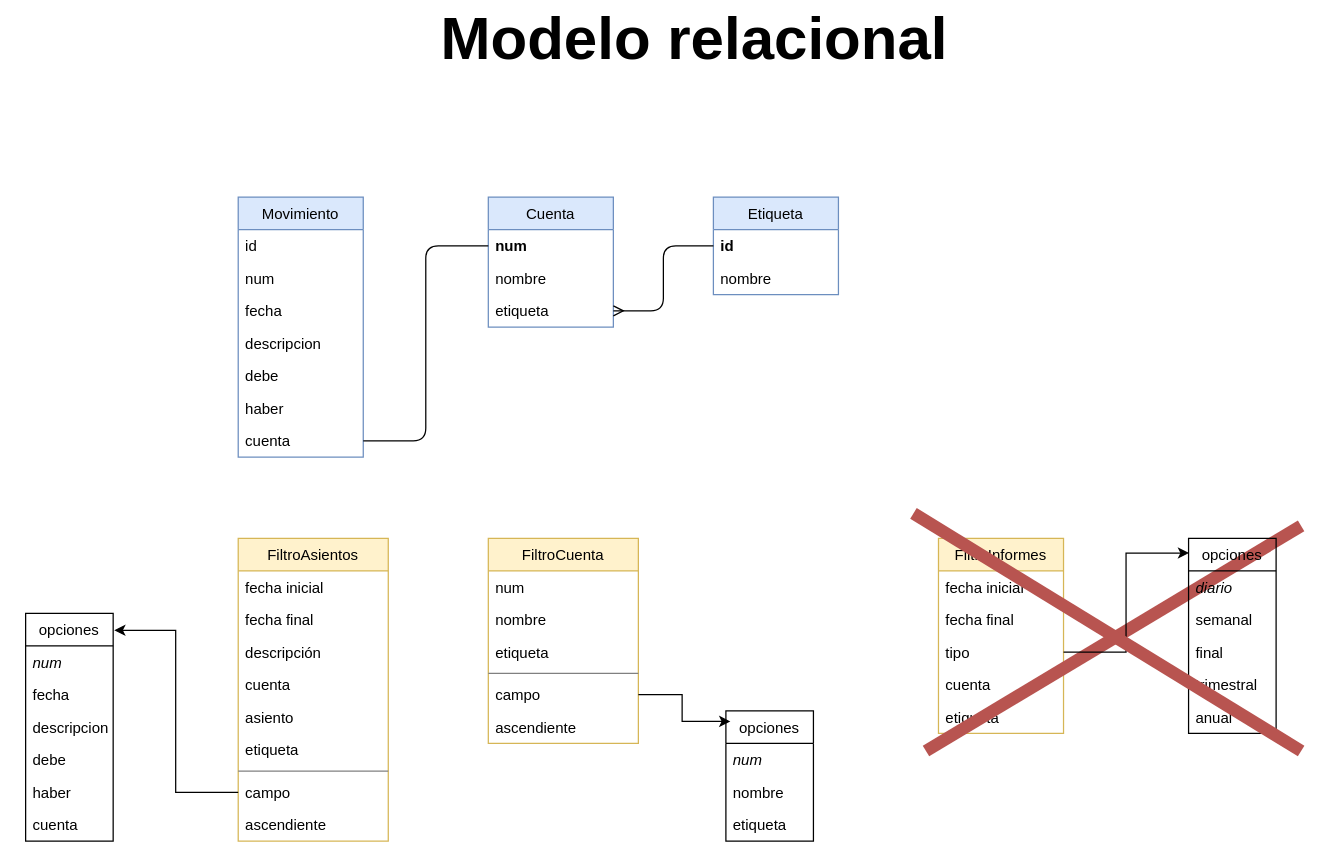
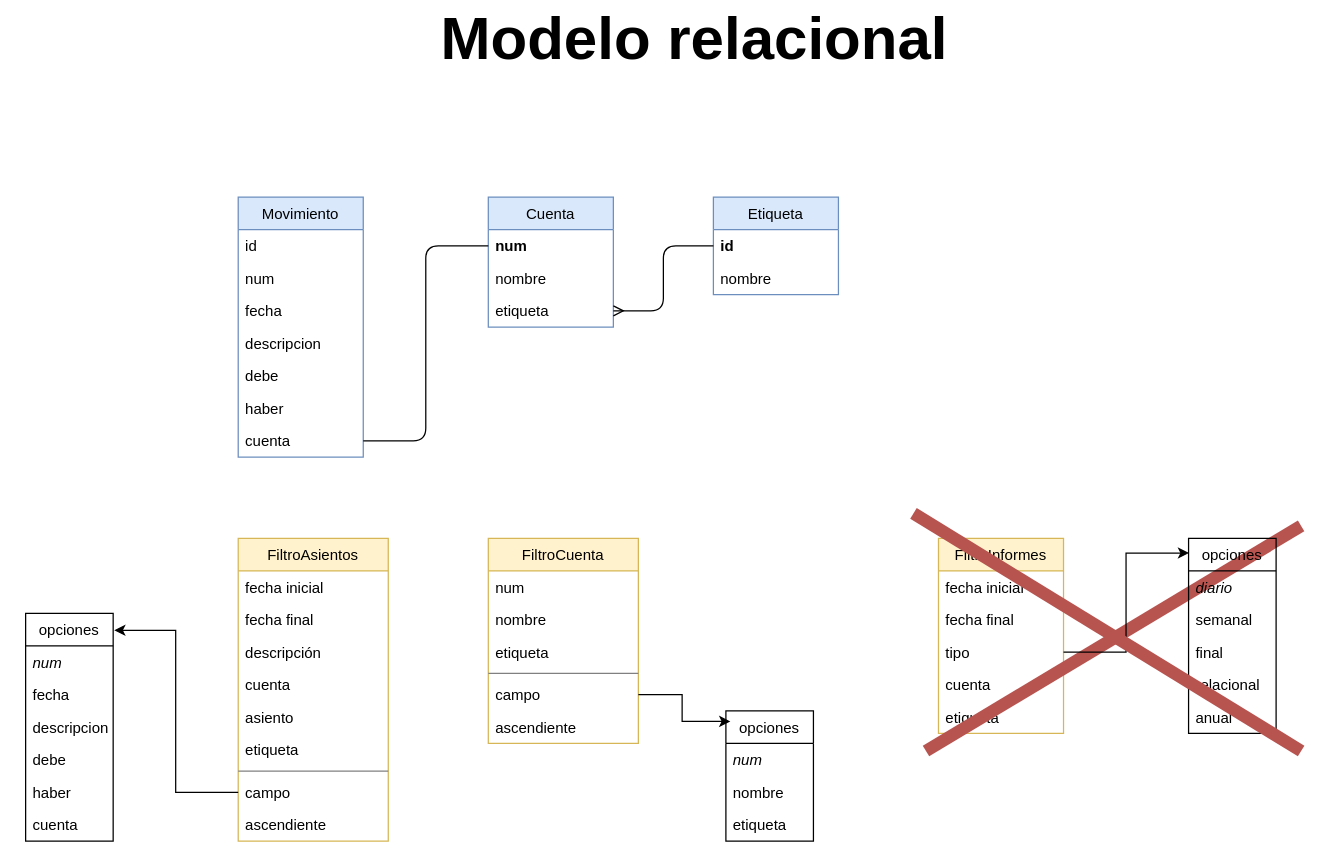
node "trimestral": label "trimestral" -> "relacional"
